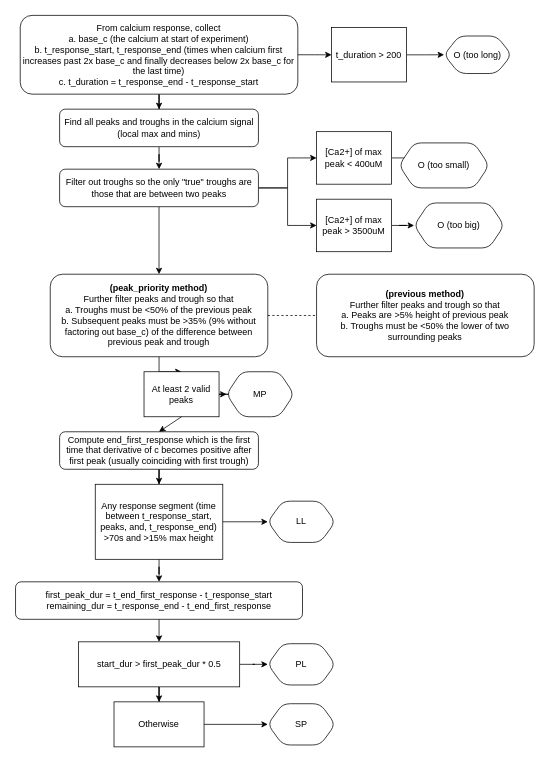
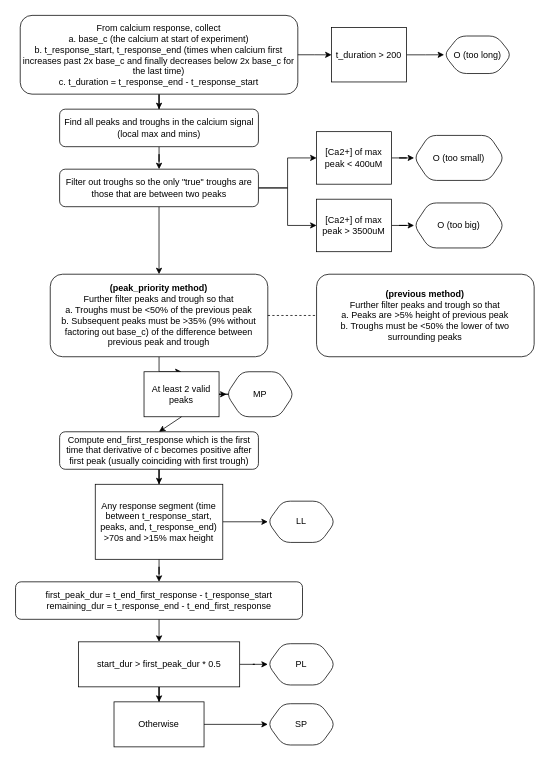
node "O (too small)": moved (444, 165) -> (459, 158)
